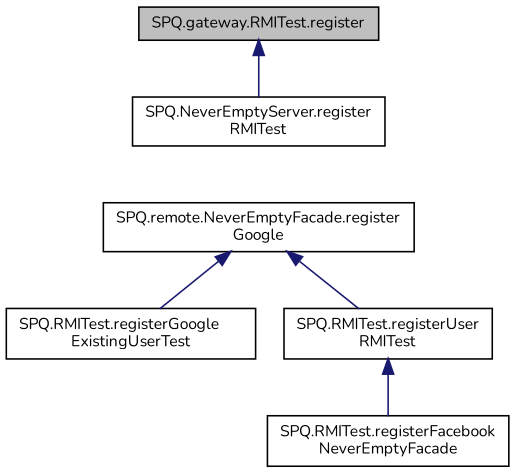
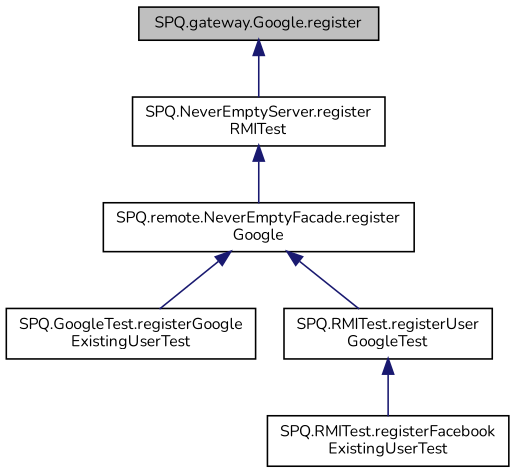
node "SPQ.gateway.RMITest.register": label "SPQ.gateway.RMITest.register" -> "SPQ.gateway.Google.register"
edge "SPQ.remote.NeverEmptyFacade.register Google" -> "SPQ.NeverEmptyServer.register RMITest": added
node "SPQ.RMITest.registerGoogle ExistingUserTest": label "SPQ.RMITest.registerGoogle ExistingUserTest" -> "SPQ.GoogleTest.registerGoogle ExistingUserTest"
node "SPQ.RMITest.registerUser RMITest": label "SPQ.RMITest.registerUser RMITest" -> "SPQ.RMITest.registerUser GoogleTest"
node "SPQ.RMITest.registerFacebook NeverEmptyFacade": label "SPQ.RMITest.registerFacebook NeverEmptyFacade" -> "SPQ.RMITest.registerFacebook ExistingUserTest"
